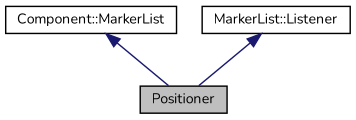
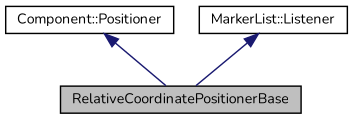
node "Component::MarkerList": label "Component::MarkerList" -> "Component::Positioner"
node "Positioner": label "Positioner" -> "RelativeCoordinatePositionerBase"
